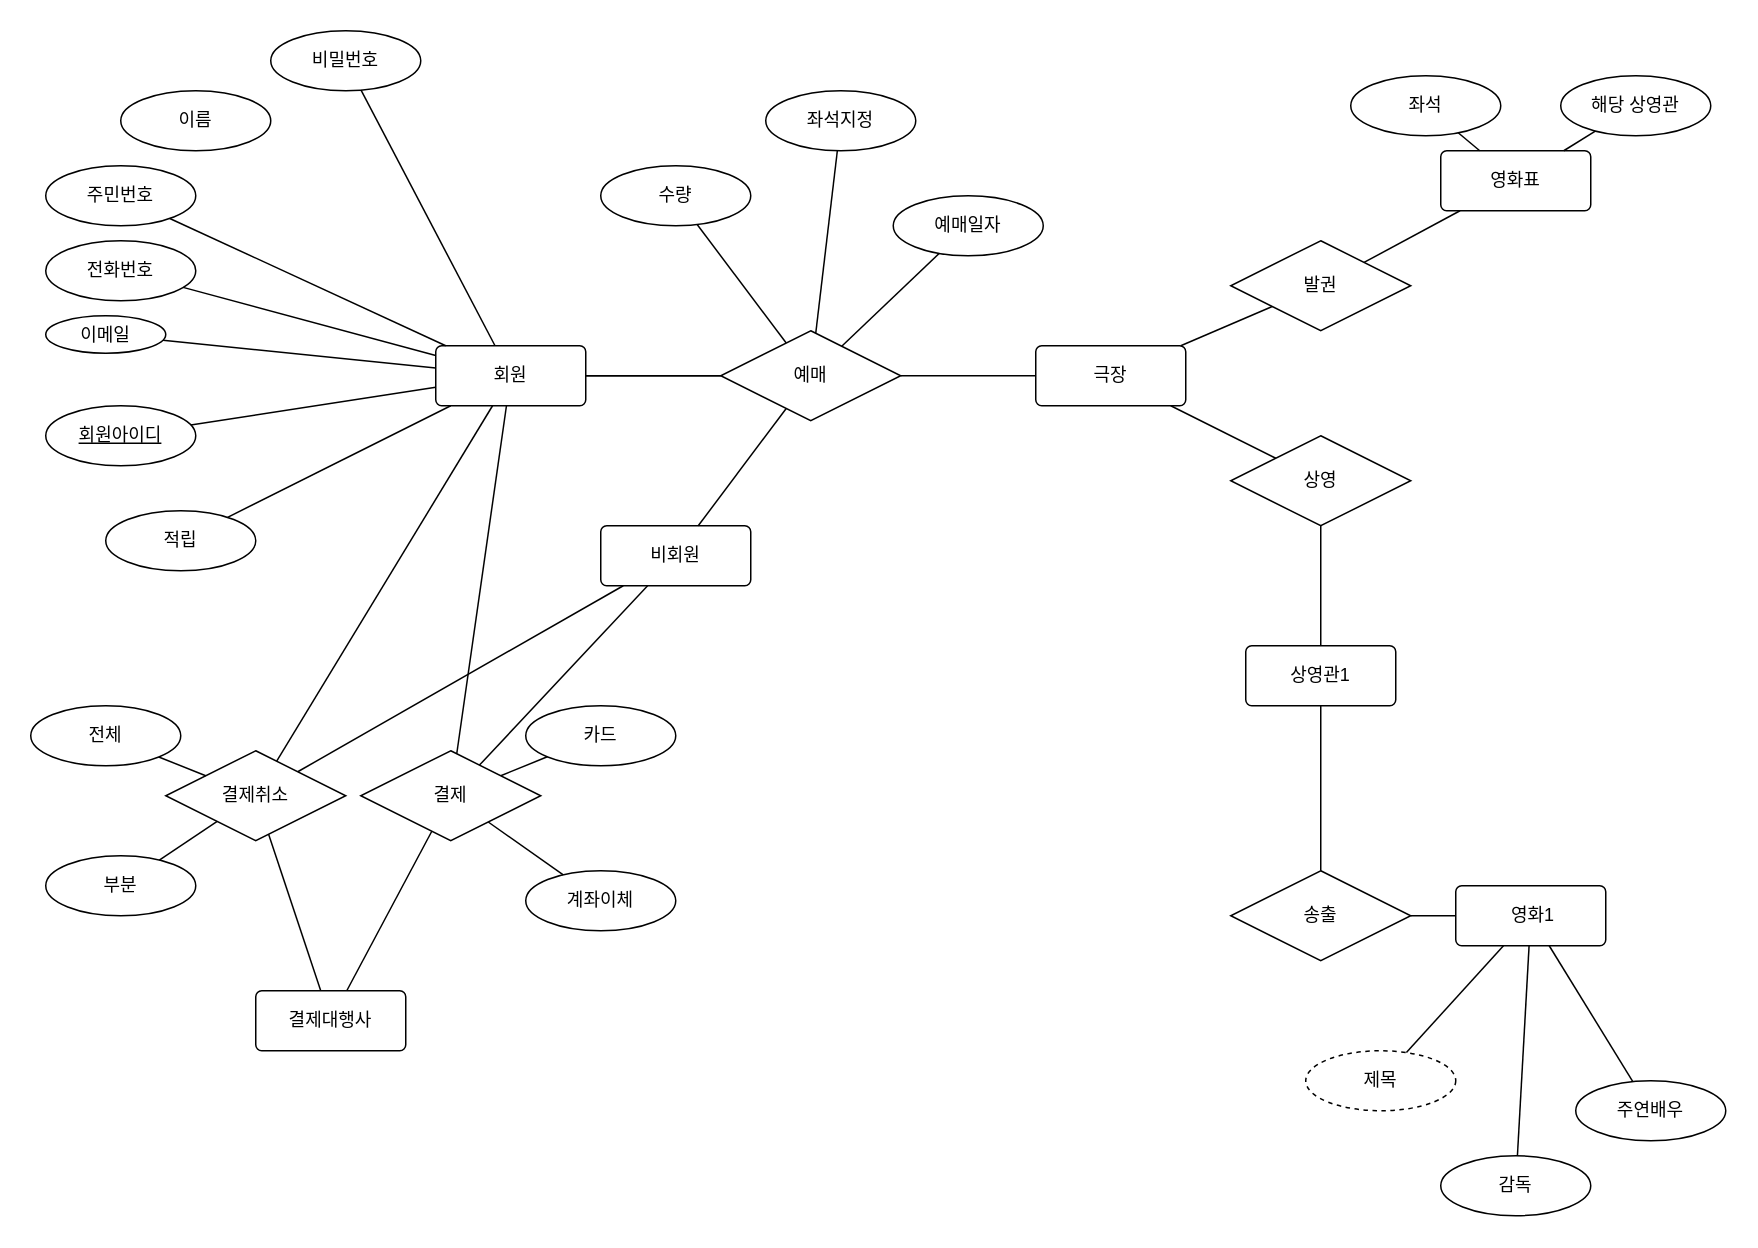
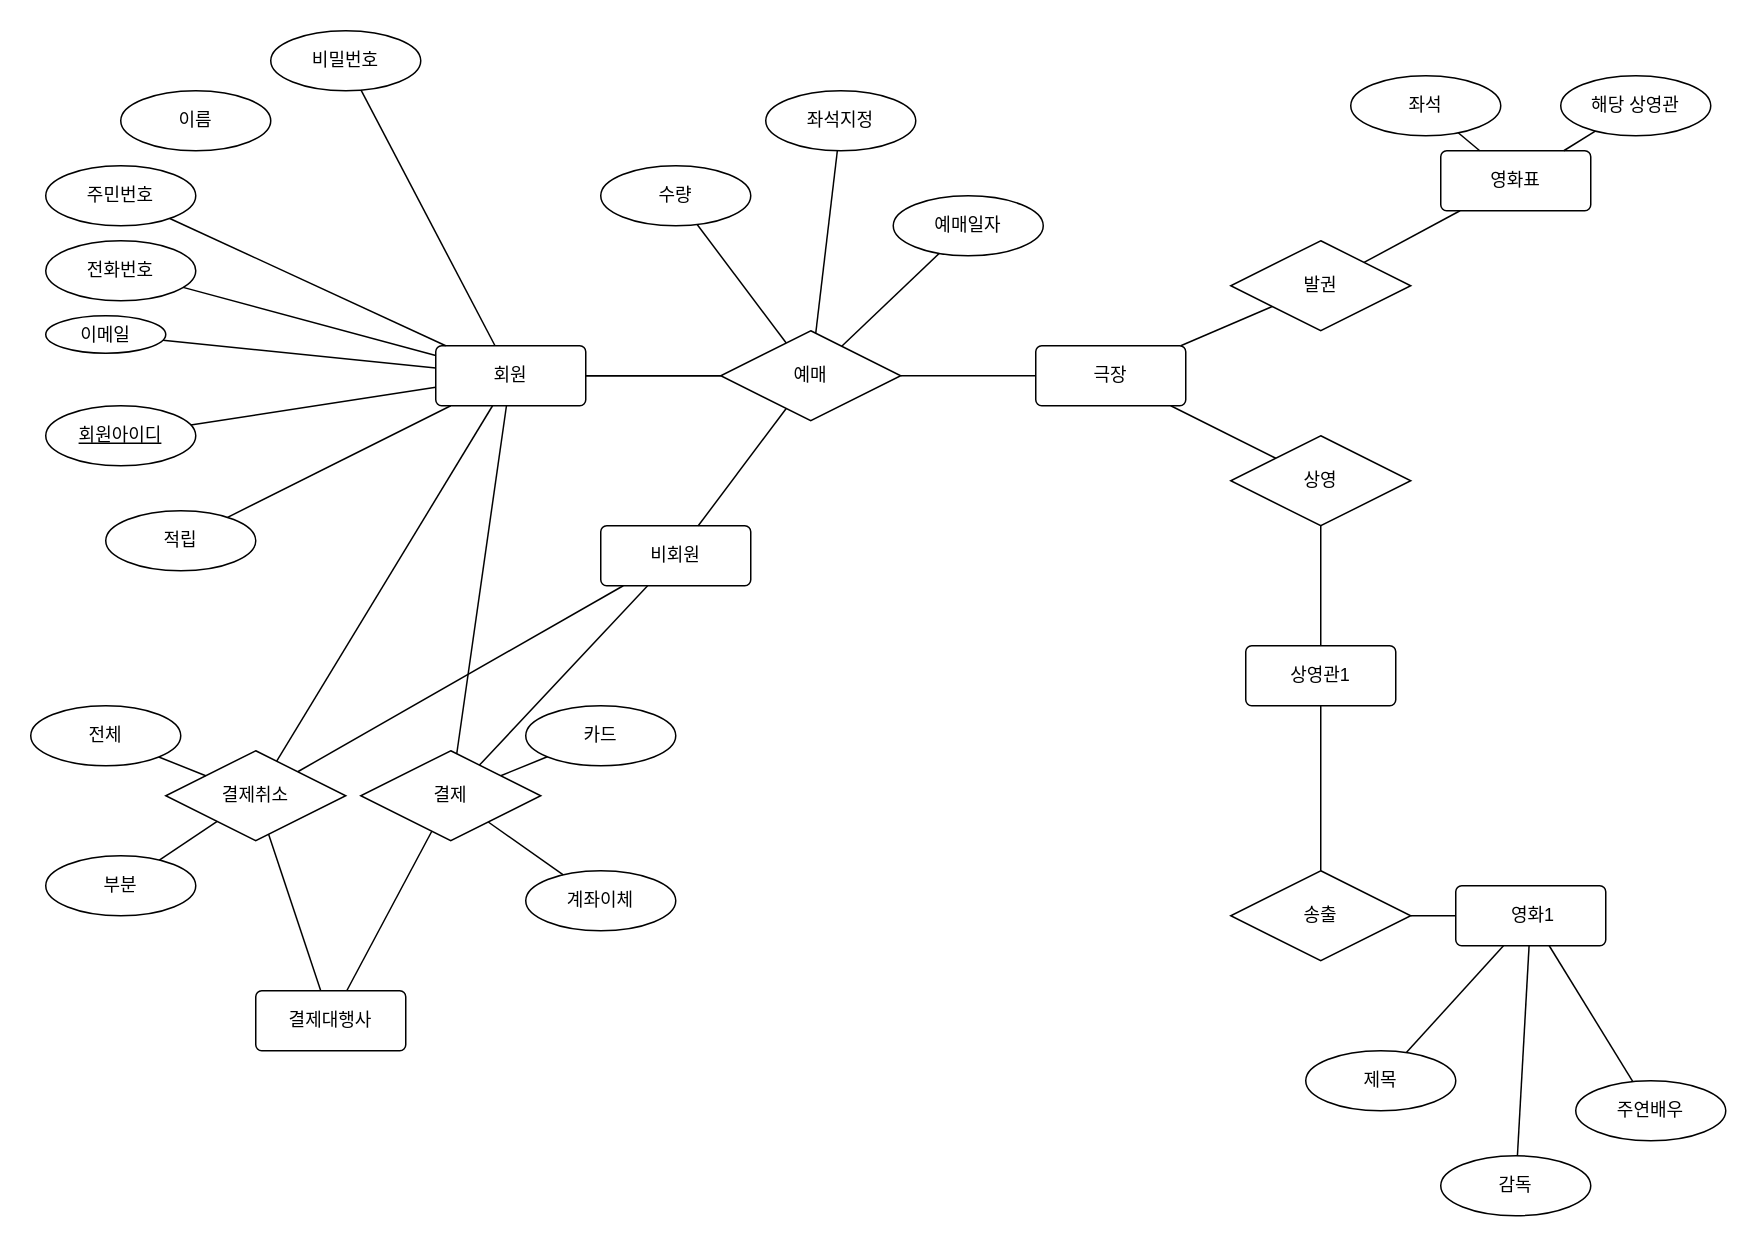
node "제목": style dashed -> solid
